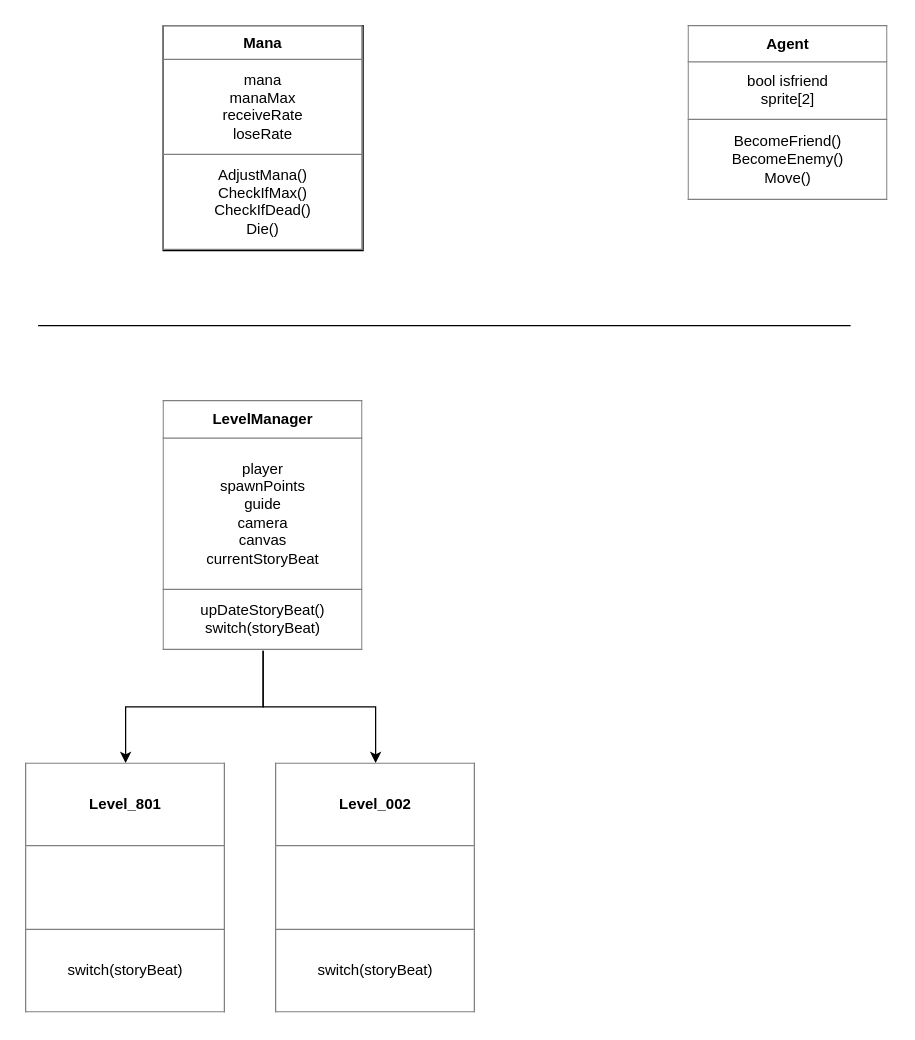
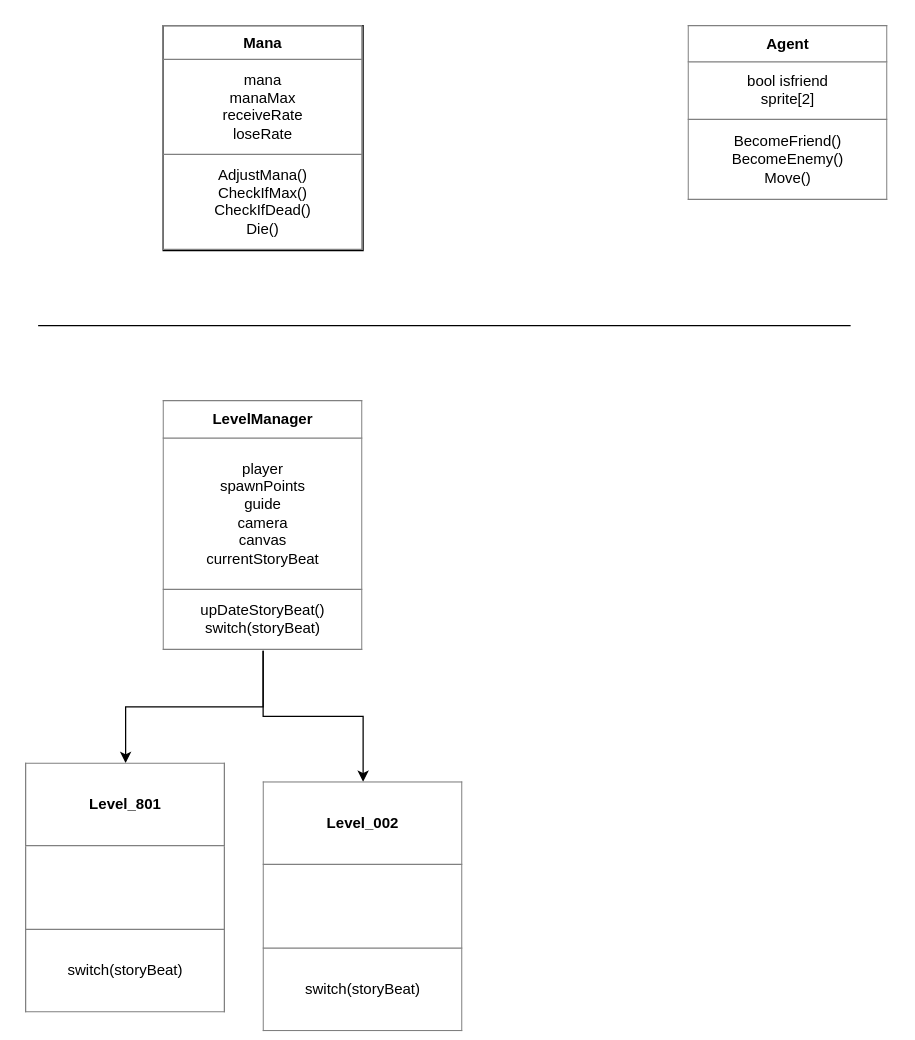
node "Level_002 switch(storyBeat)": moved (376, 888) -> (363, 907)
